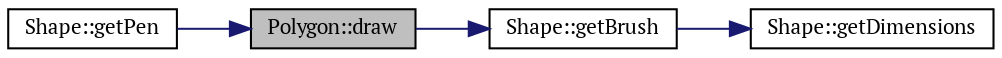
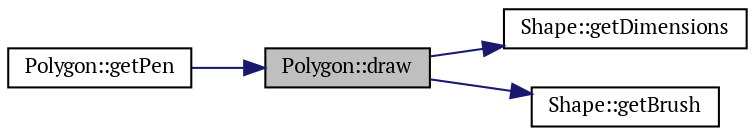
node "Shape::getPen": label "Shape::getPen" -> "Polygon::getPen"
edge "Shape::getBrush" -> "Shape::getDimensions": now "Polygon::draw" -> "Shape::getDimensions"
